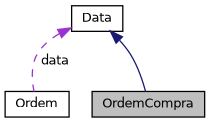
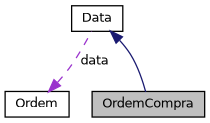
edge "Ordem" -> "Data": reversed
